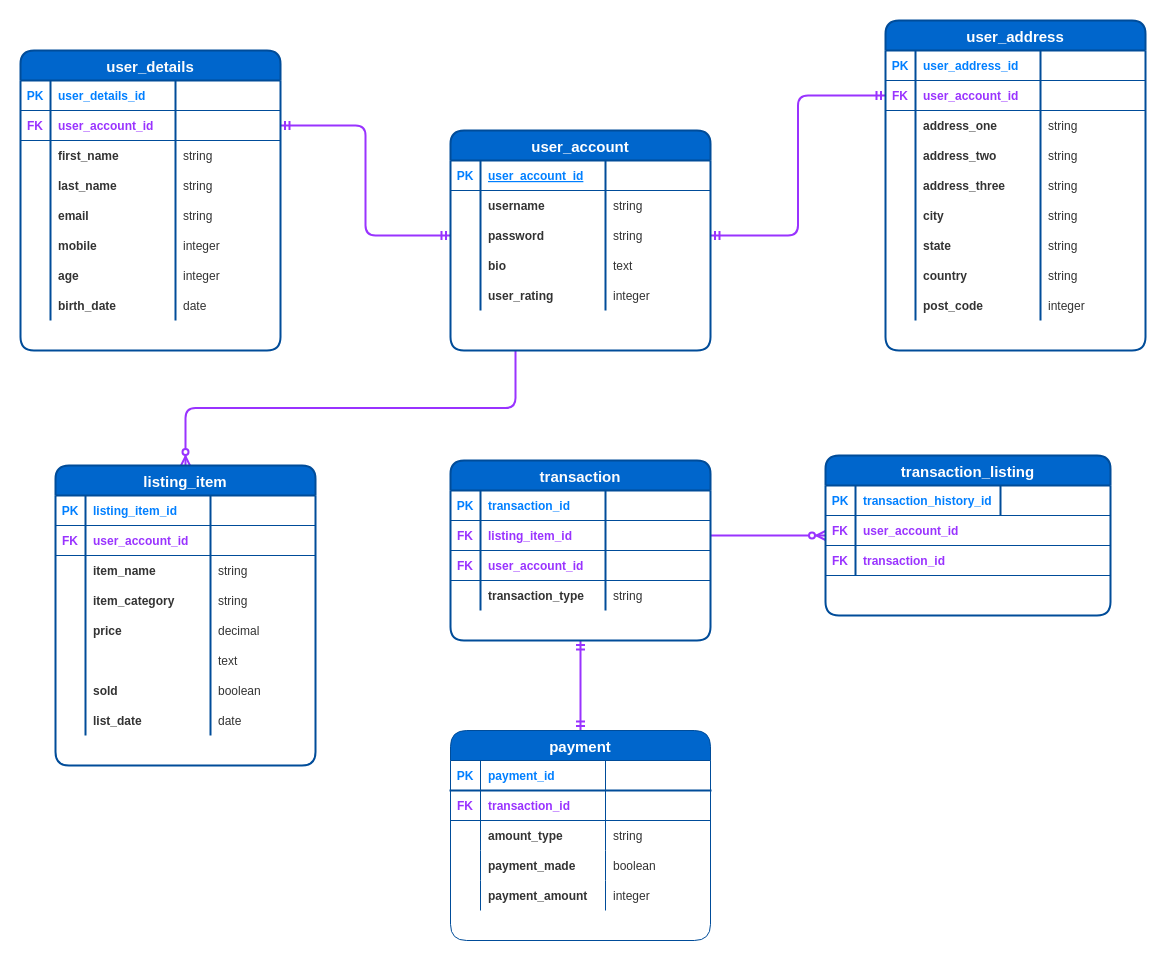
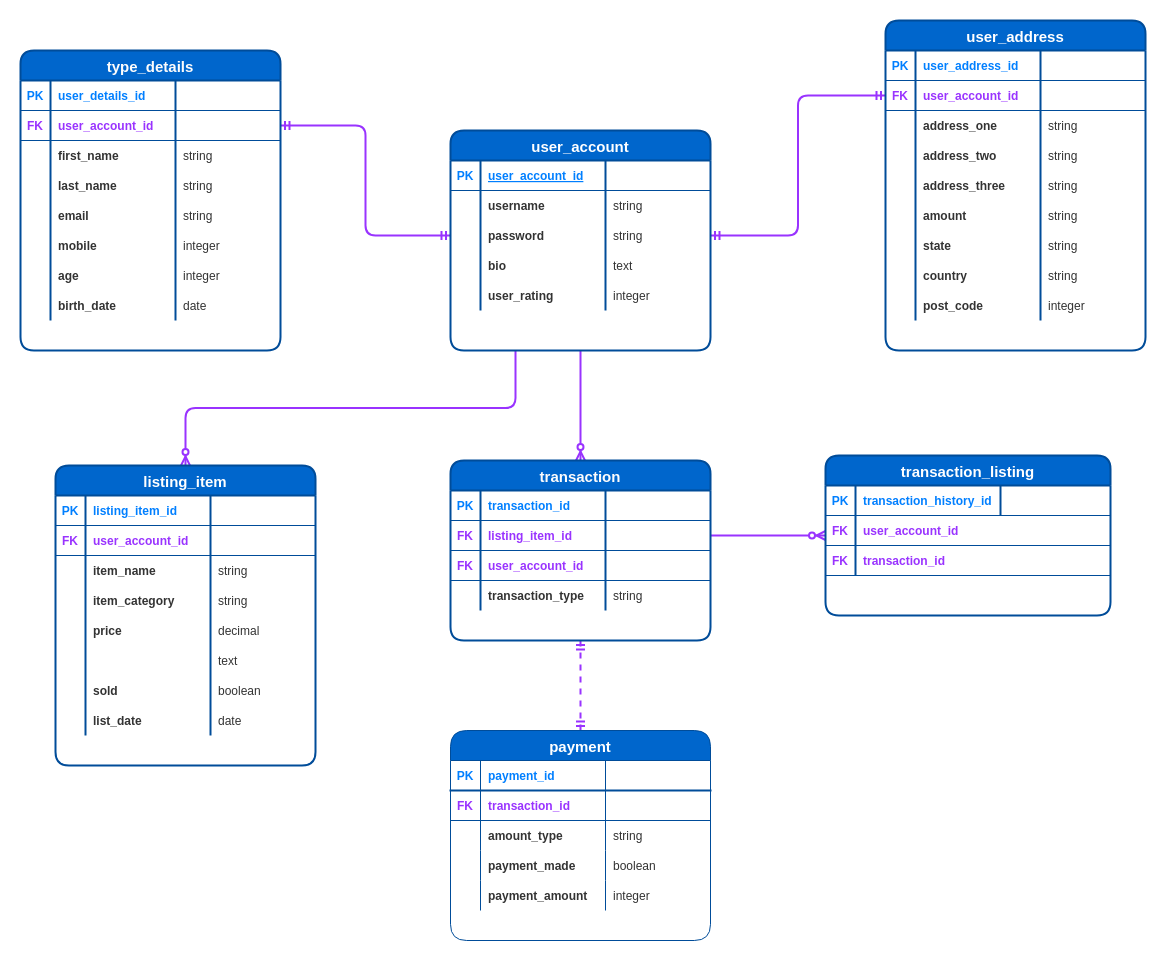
node "user_details": label "user_details" -> "type_details"
node "city": label "city" -> "amount"
edge "user_account" -> "transaction": added
edge "transaction" -- "payment": style solid -> dashed
